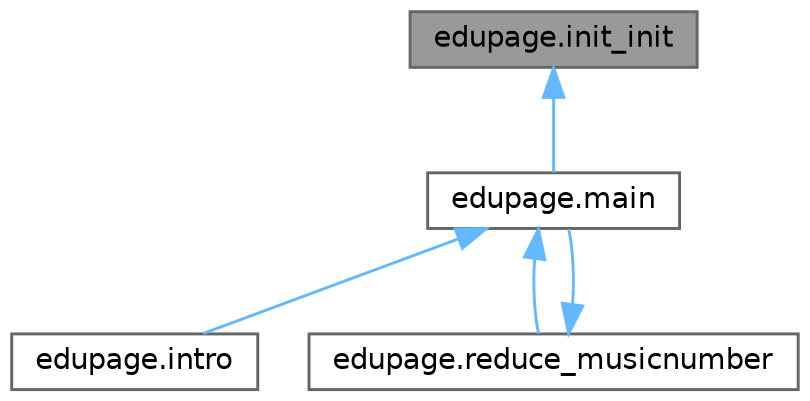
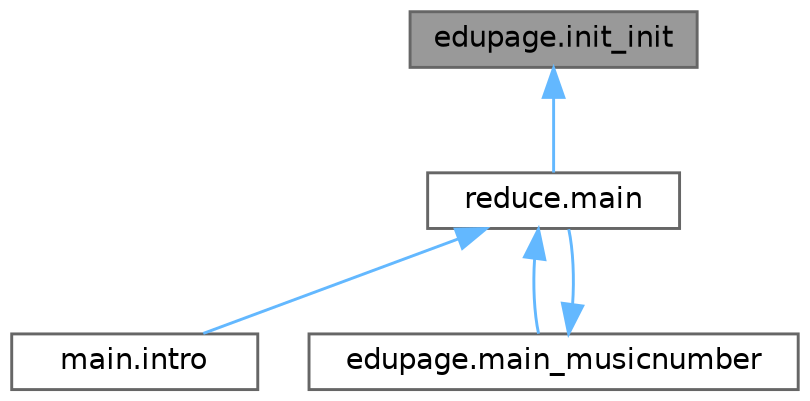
node "edupage.main": label "edupage.main" -> "reduce.main"
node "edupage.intro": label "edupage.intro" -> "main.intro"
node "edupage.reduce_musicnumber": label "edupage.reduce_musicnumber" -> "edupage.main_musicnumber"
